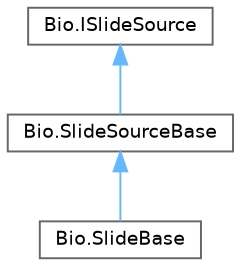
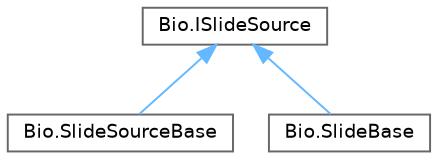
edge "Bio.SlideBase" -> "Bio.SlideSourceBase": now "Bio.SlideBase" -> "Bio.ISlideSource"
